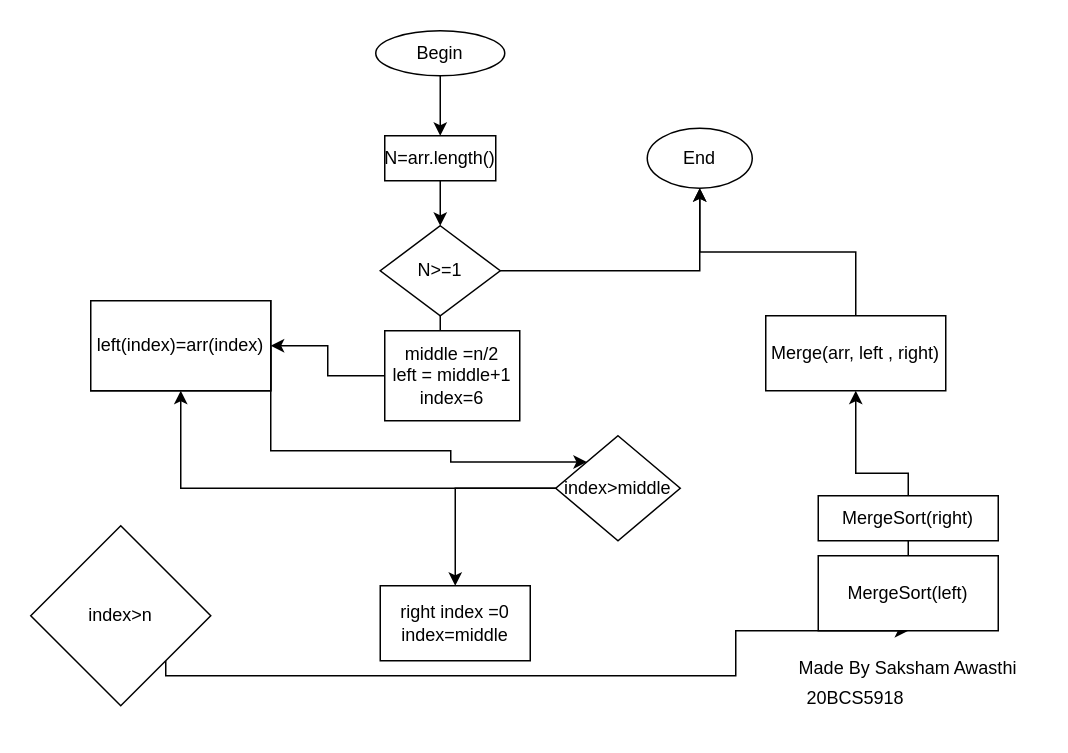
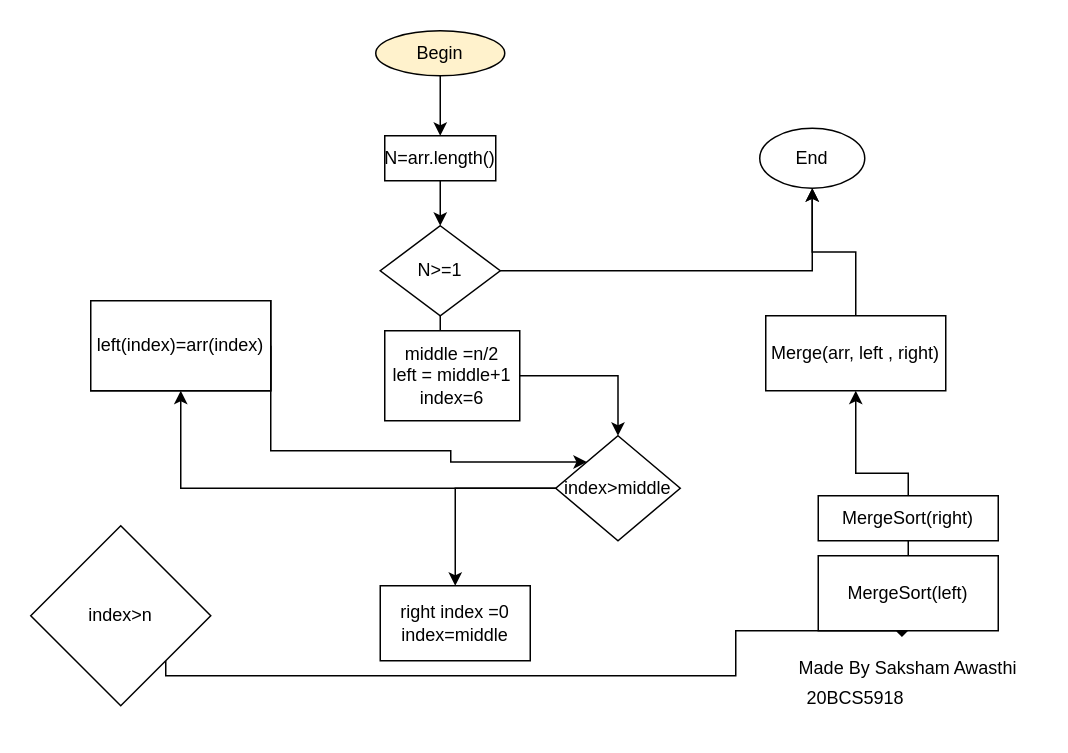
node "Begin": fillcolor #ffffff -> #fff2cc
node "End": moved (700, 158) -> (812, 158)
edge "middle =n/2 left = middle+1 index=6" -> "left(index)=arr(index)": now "middle =n/2 left = middle+1 index=6" -> "index>middle"
edge "index>n" -> "MergeSort(left)": arrowhead classic -> diamond
